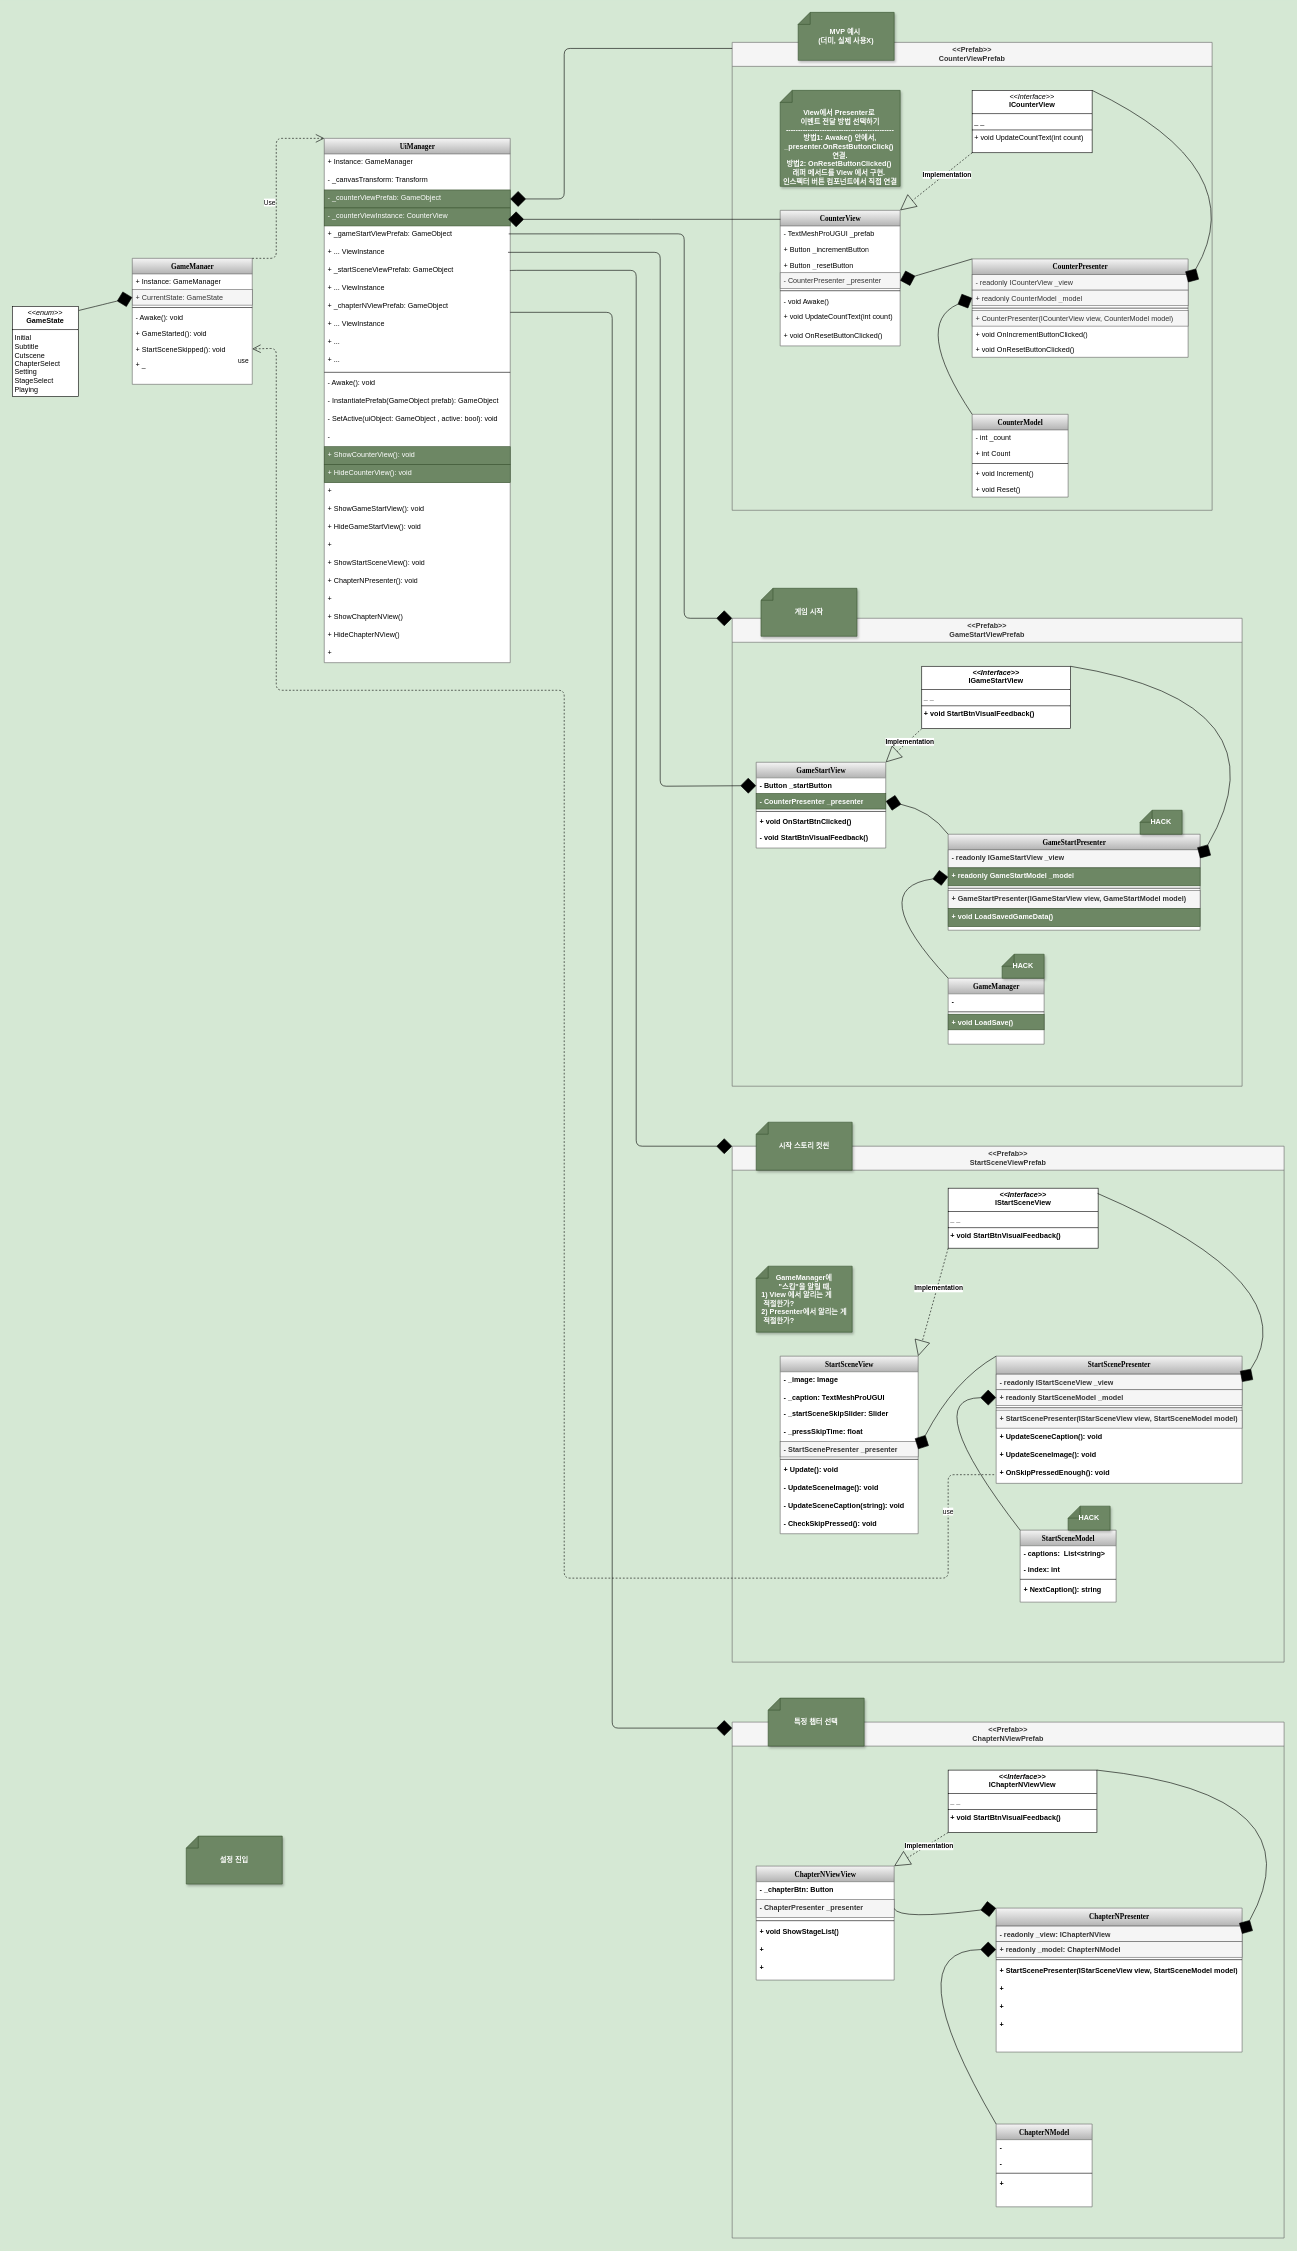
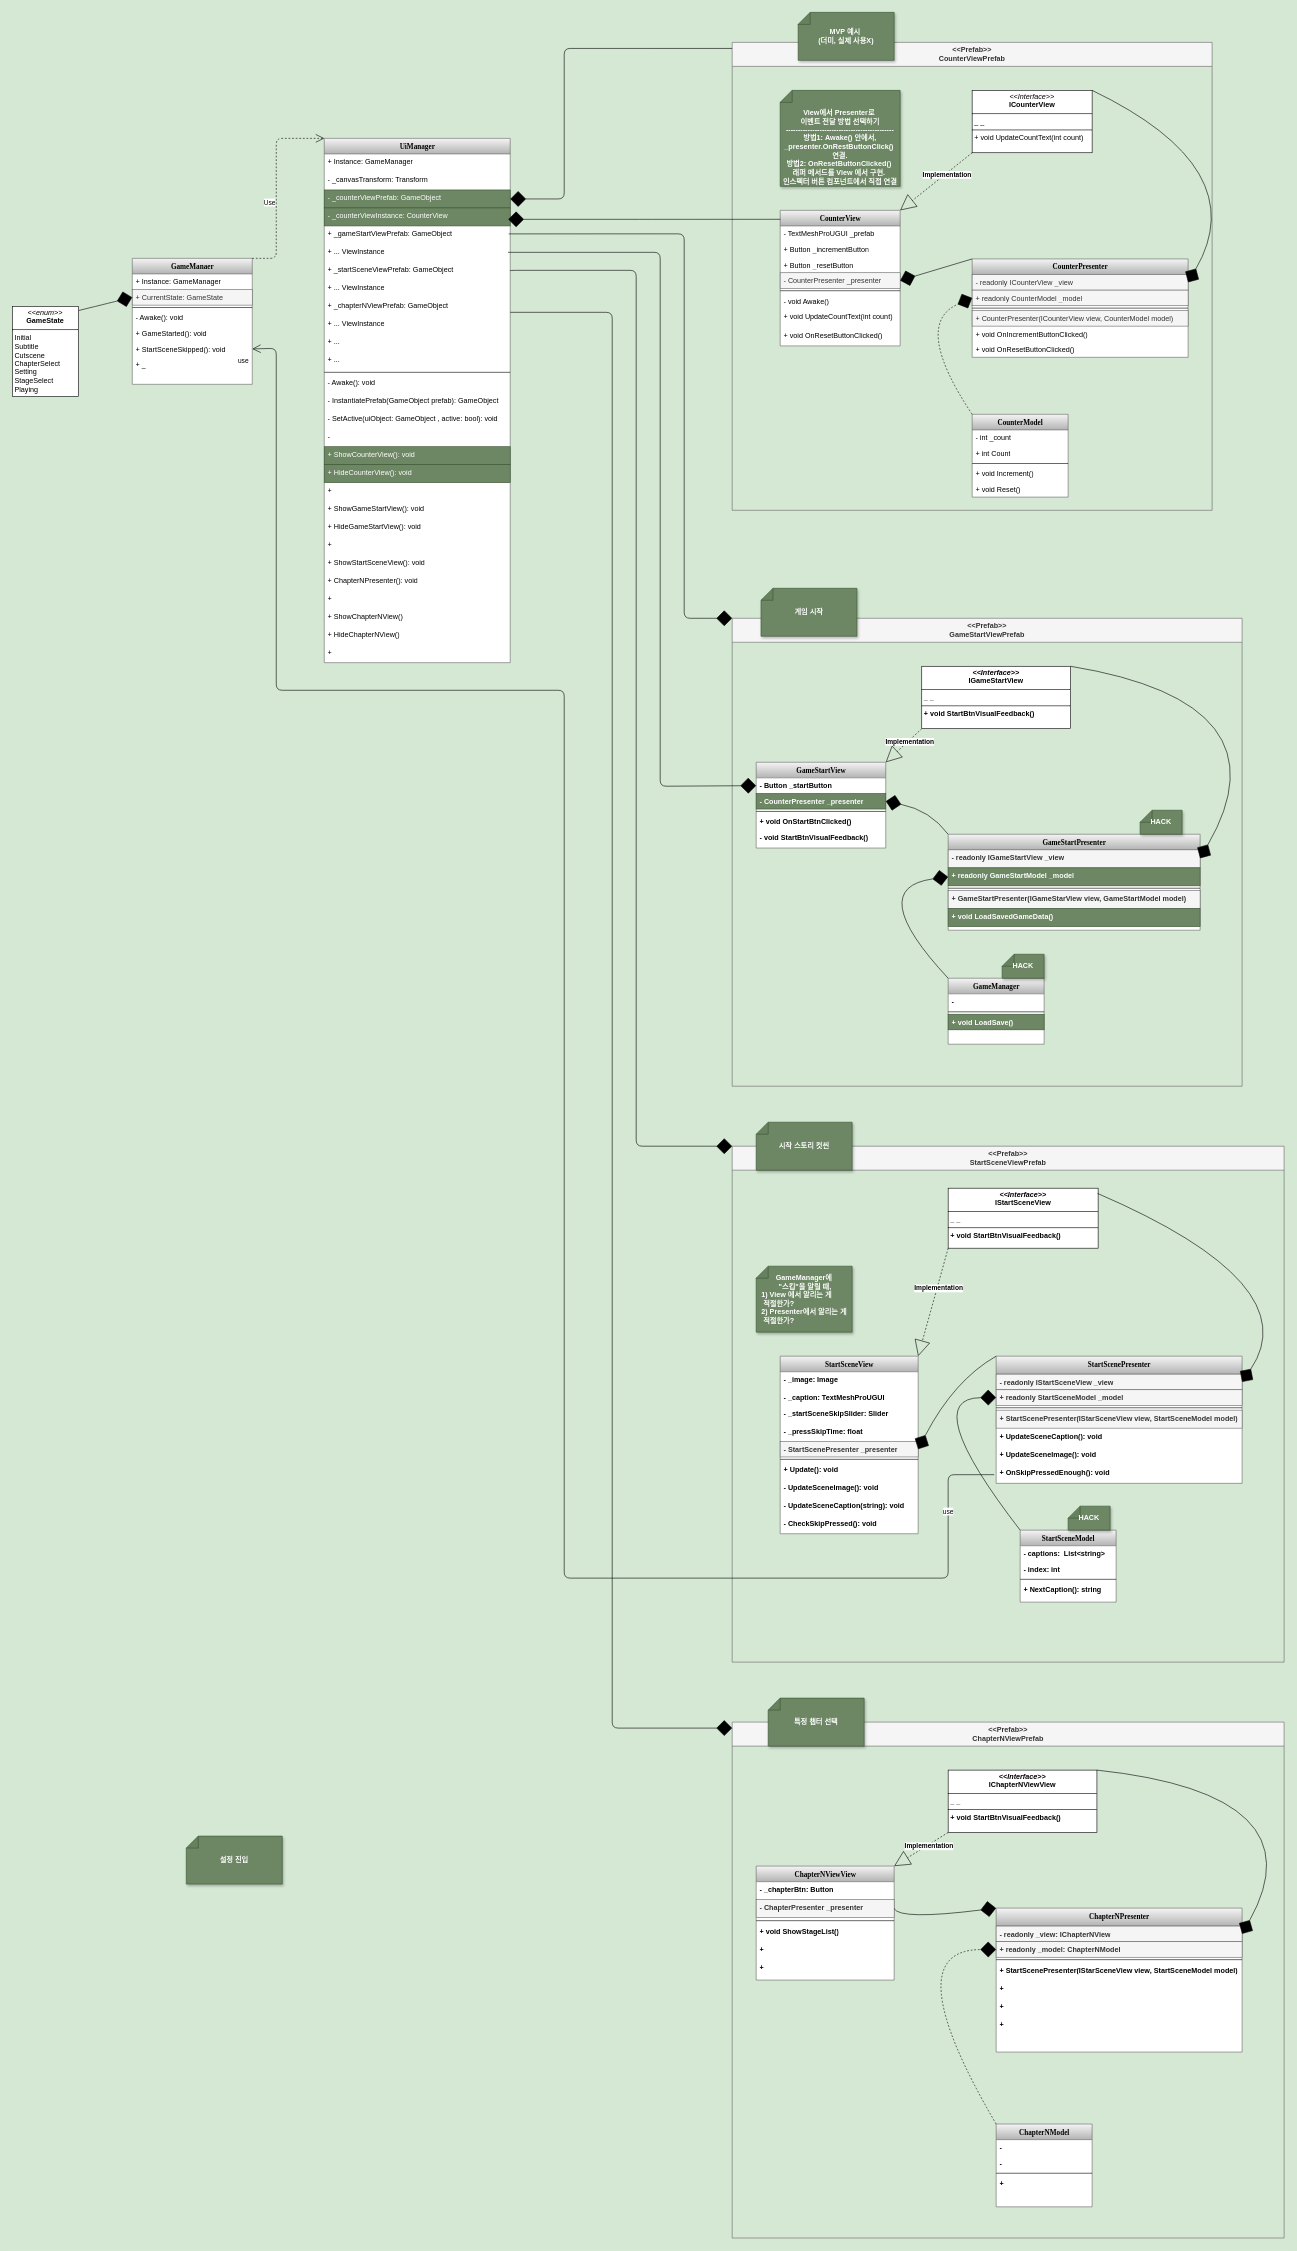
edge "CounterModel" -> "+ readonly CounterModel _model": style solid -> dashed
edge "+ OnSkipPressedEnough(): void" -> "+ StartSceneSkipped(): void": style dashed -> solid
edge "ChapterNModel" -> "+ readonly _model: ChapterNModel": style solid -> dashed
